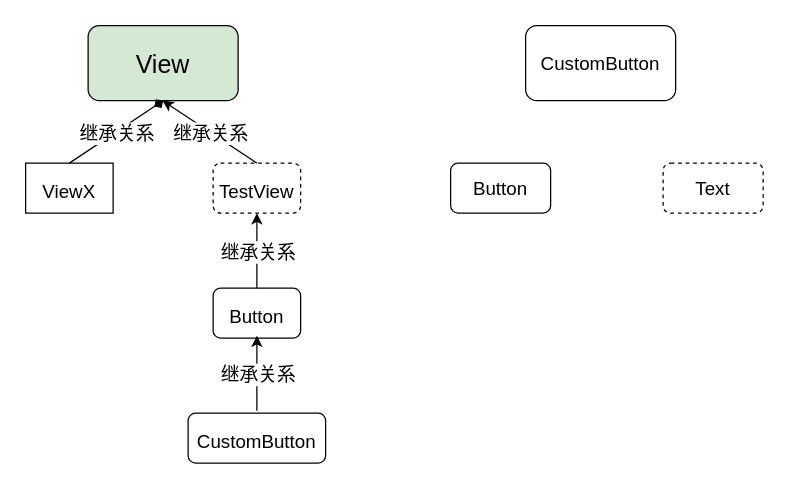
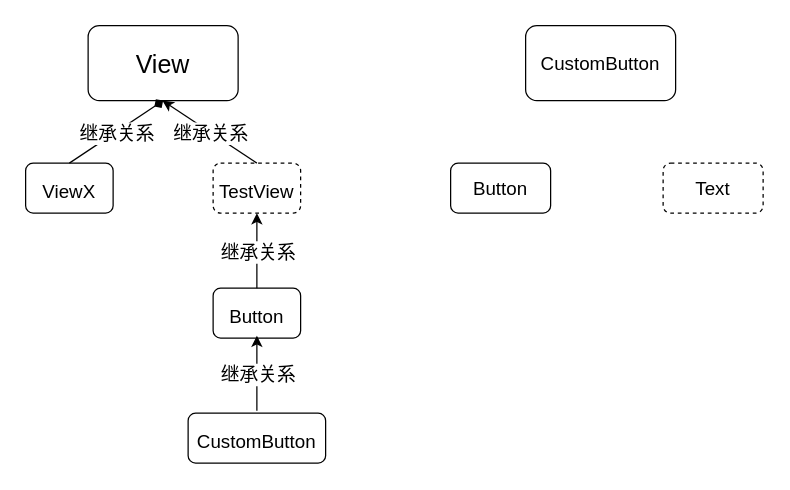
node "View": fillcolor #d5e8d4 -> #ffffff
node "ViewX": shape rectangle -> rounded rectangle
